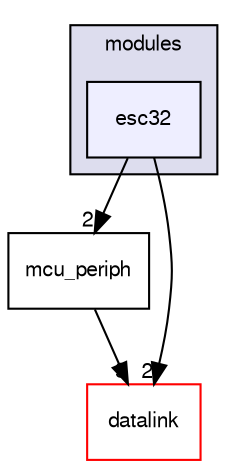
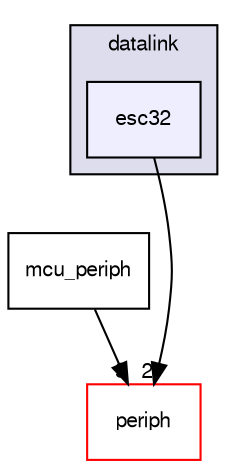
cluster "modules": label "modules" -> "datalink"
edge "esc32" -> "mcu_periph": removed
node "datalink": label "datalink" -> "periph"
